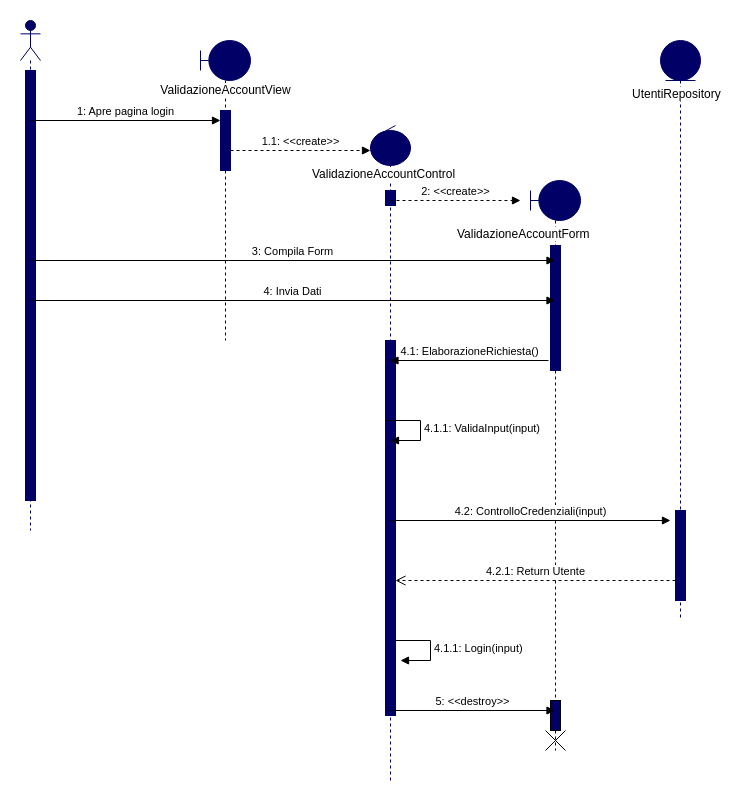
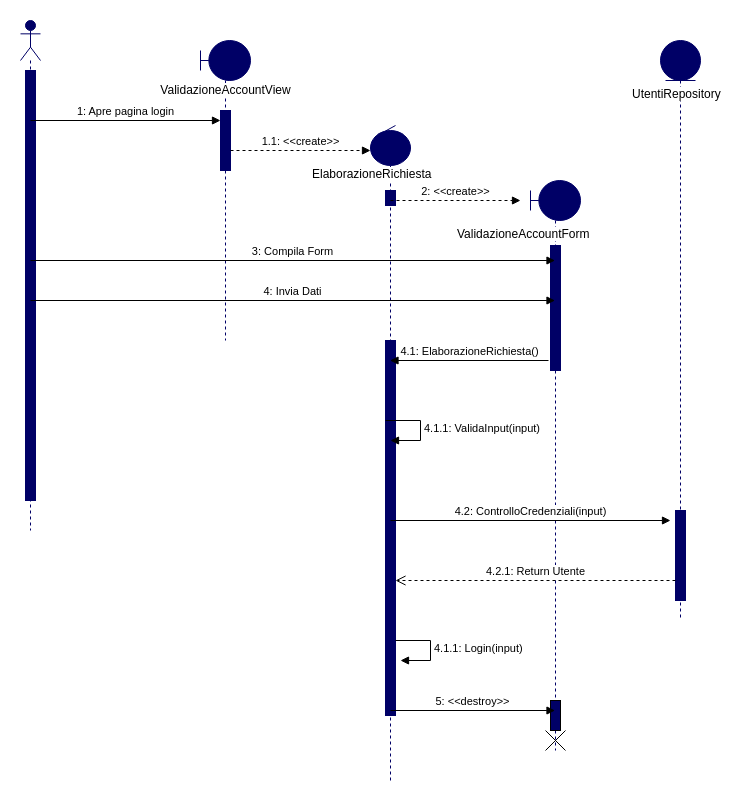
node "ValidazioneAccountControl": label "ValidazioneAccountControl" -> "ElaborazioneRichiesta"
